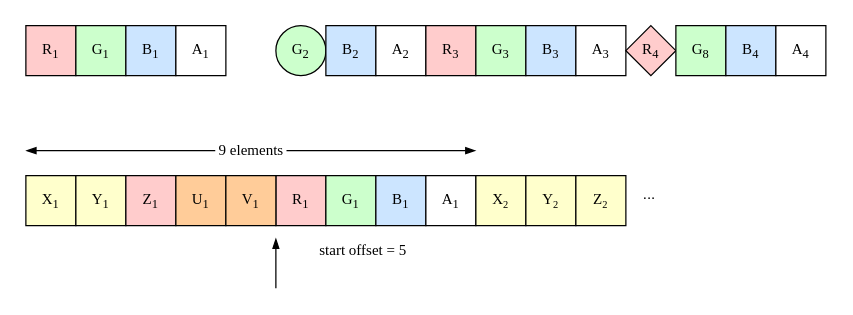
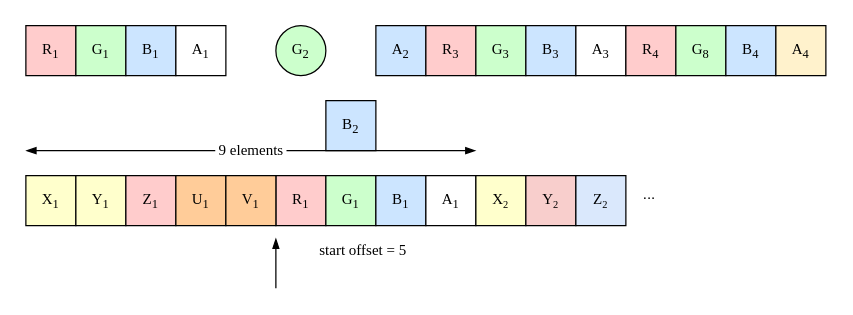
node "B2": moved (351, 51) -> (351, 126)
node "A2": fillcolor #ffffff -> #cce5ff
node "R4": shape diamond -> rectangle
node "A4": fillcolor #ffffff -> #fff2cc
node "Y2": fillcolor #ffffcc -> #f8cecc
node "Z2": fillcolor #ffffcc -> #dae8fc
